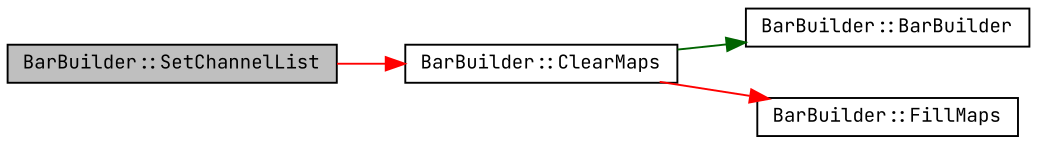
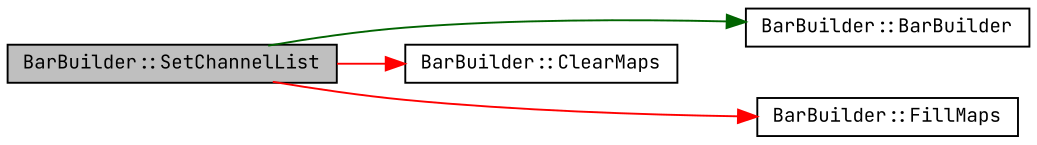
edge "BarBuilder::ClearMaps" -> "BarBuilder::BarBuilder": now "BarBuilder::SetChannelList" -> "BarBuilder::BarBuilder"
edge "BarBuilder::ClearMaps" -> "BarBuilder::FillMaps": now "BarBuilder::SetChannelList" -> "BarBuilder::FillMaps"
